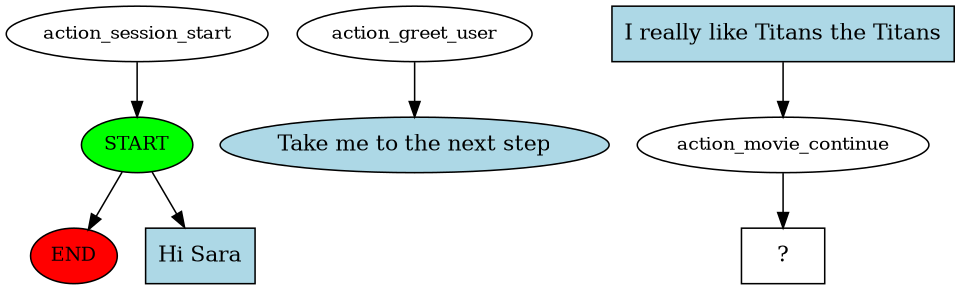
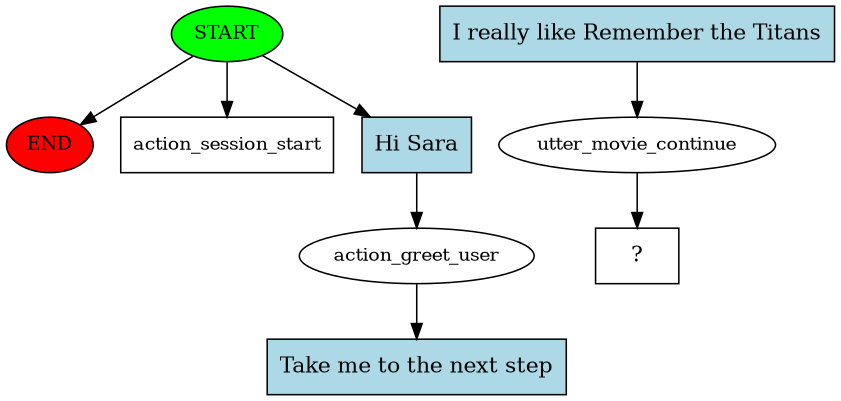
node "action_session_start": shape ellipse -> box
node "I really like Titans the Titans": label "I really like Titans the Titans" -> "I really like Remember the Titans"
edge "action_session_start" -> "START": reversed
node "Take me to the next step": shape ellipse -> box
node "action_movie_continue": label "action_movie_continue" -> "utter_movie_continue"
edge "Hi Sara" -> "action_greet_user": added
